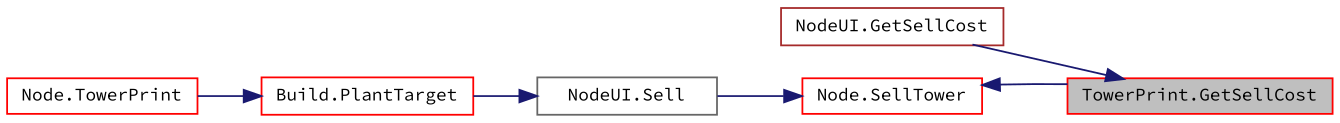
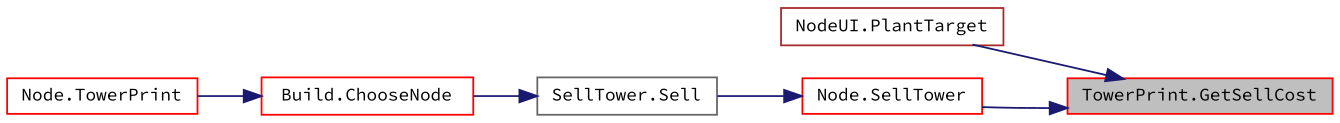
node "NodeUI.GetSellCost": label "NodeUI.GetSellCost" -> "NodeUI.PlantTarget"
edge "TowerPrint.GetSellCost" -> "Node.SellTower": reversed
node "Build.PlantTarget": label "Build.PlantTarget" -> "Build.ChooseNode"
node "NodeUI.Sell": label "NodeUI.Sell" -> "SellTower.Sell"
